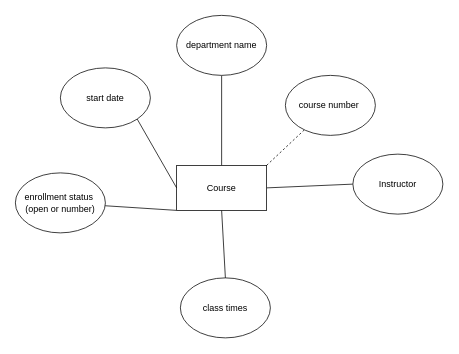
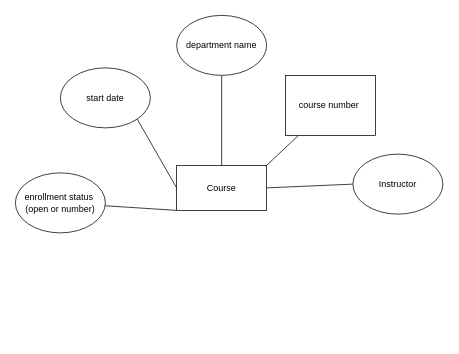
node "course number": shape ellipse -> rectangle
edge "course number" -- "Course": style dashed -> solid
edge "Course" -- "class times": removed
node "class times": removed
